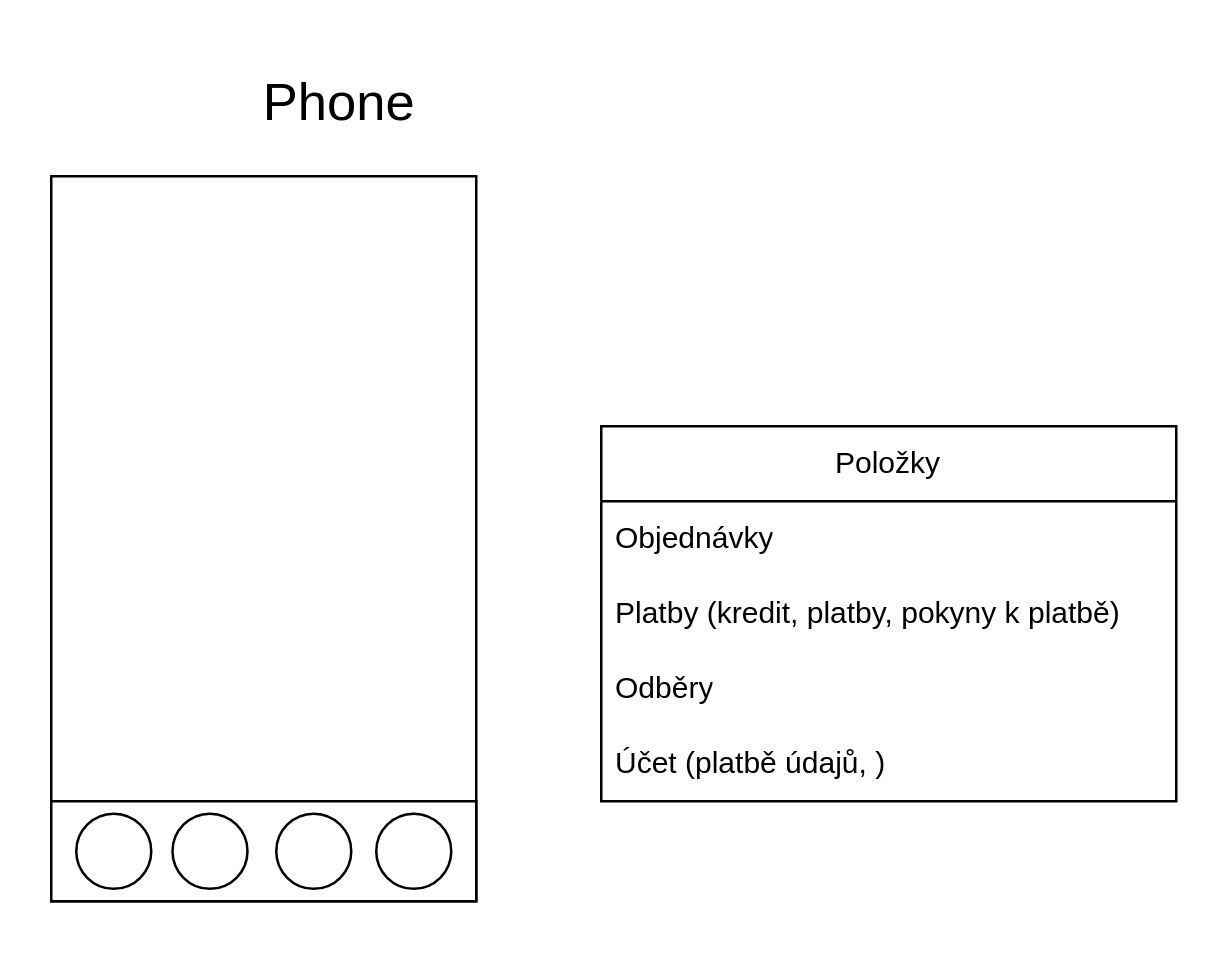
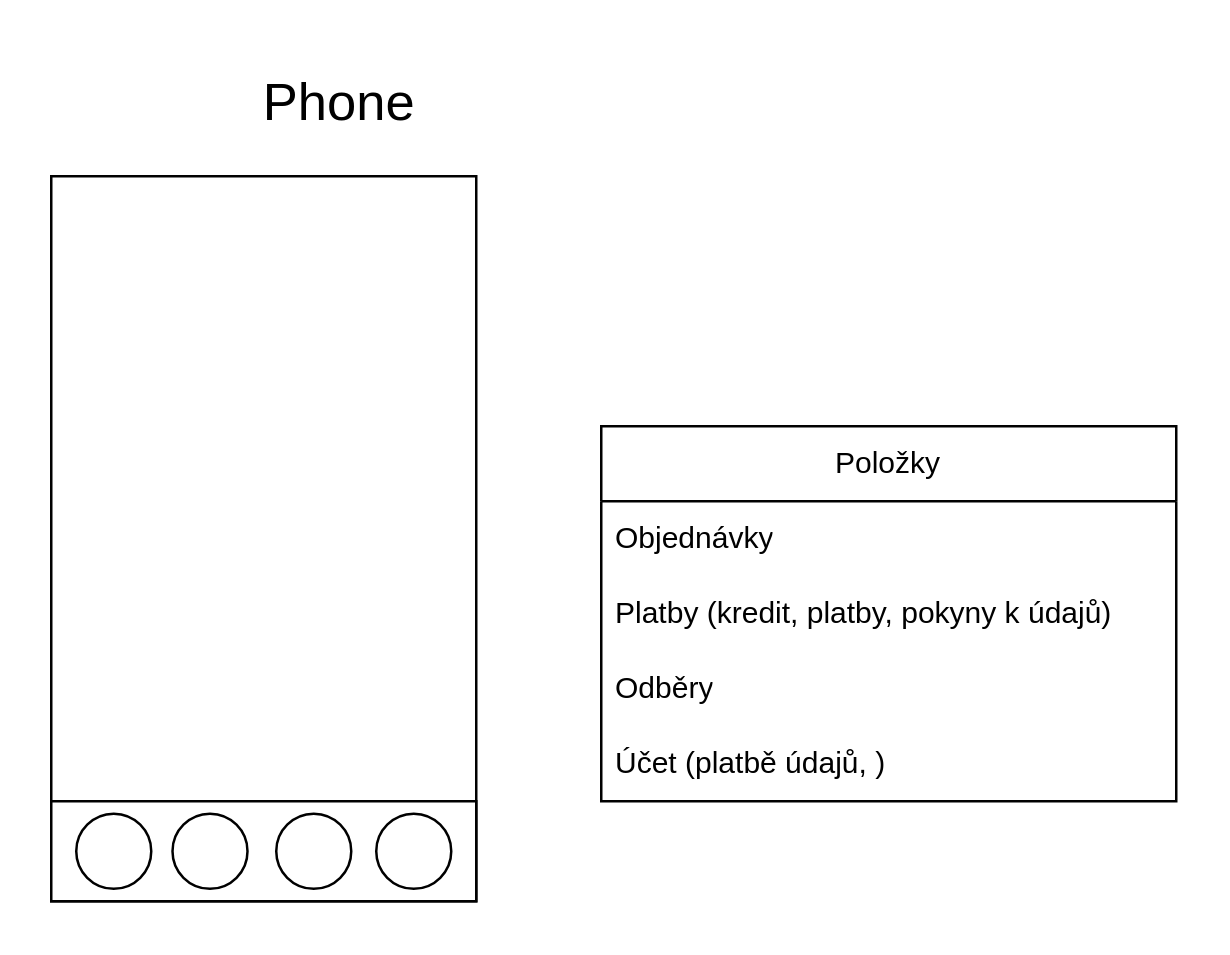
node "Platby (kredit, platby, pokyny k platbě)": label "Platby (kredit, platby, pokyny k platbě)" -> "Platby (kredit, platby, pokyny k údajů)"
